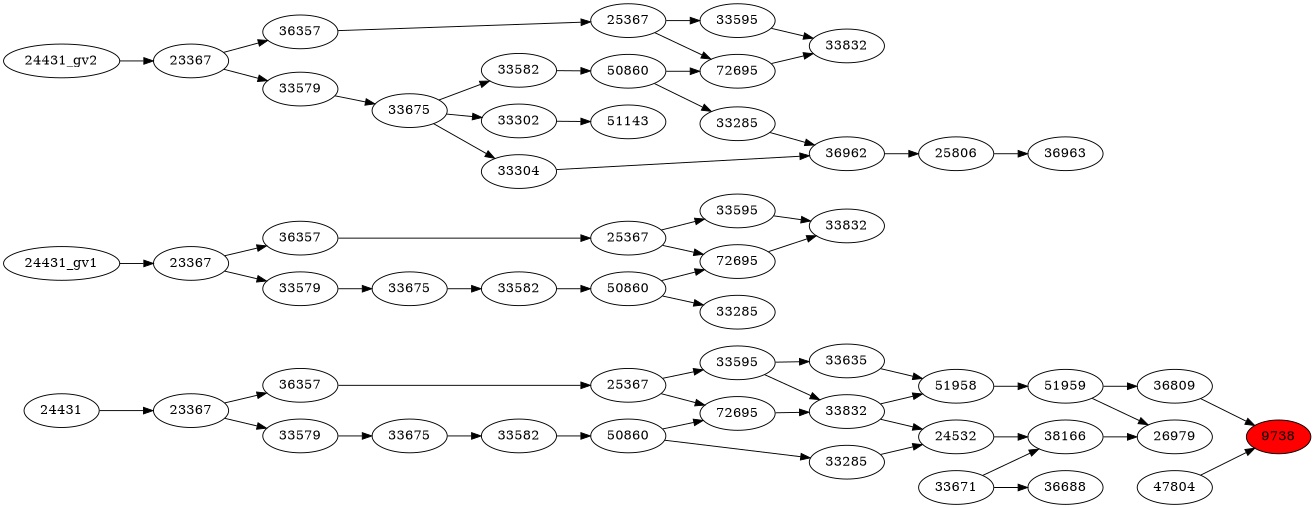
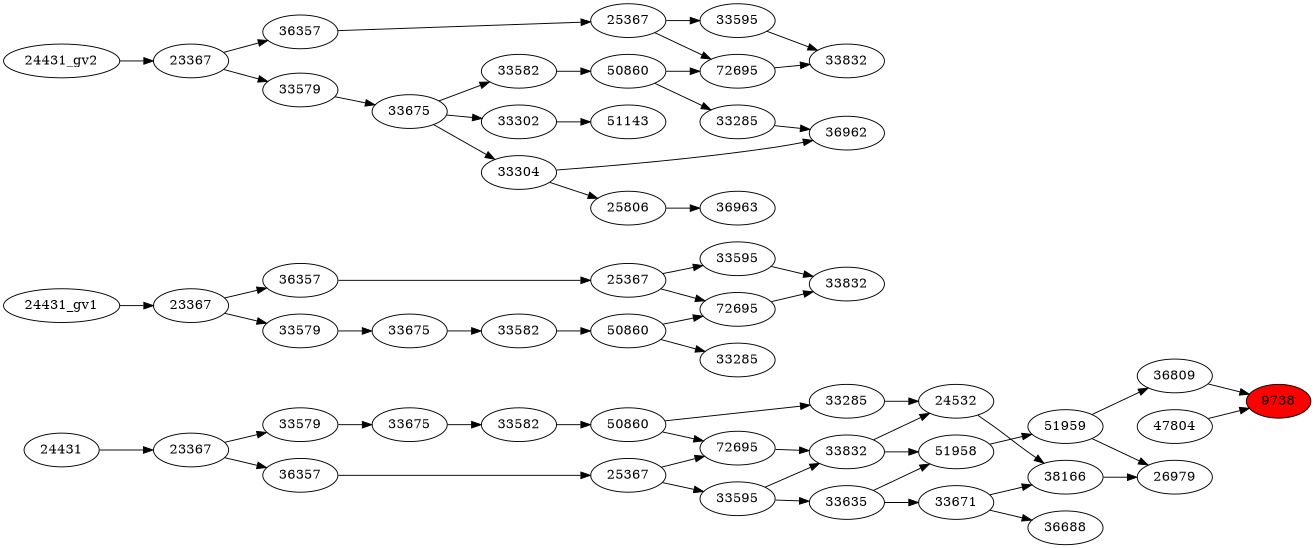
edge "36962" -> "25806": now "33304" -> "25806"
edge "33635" -> "33671": added
